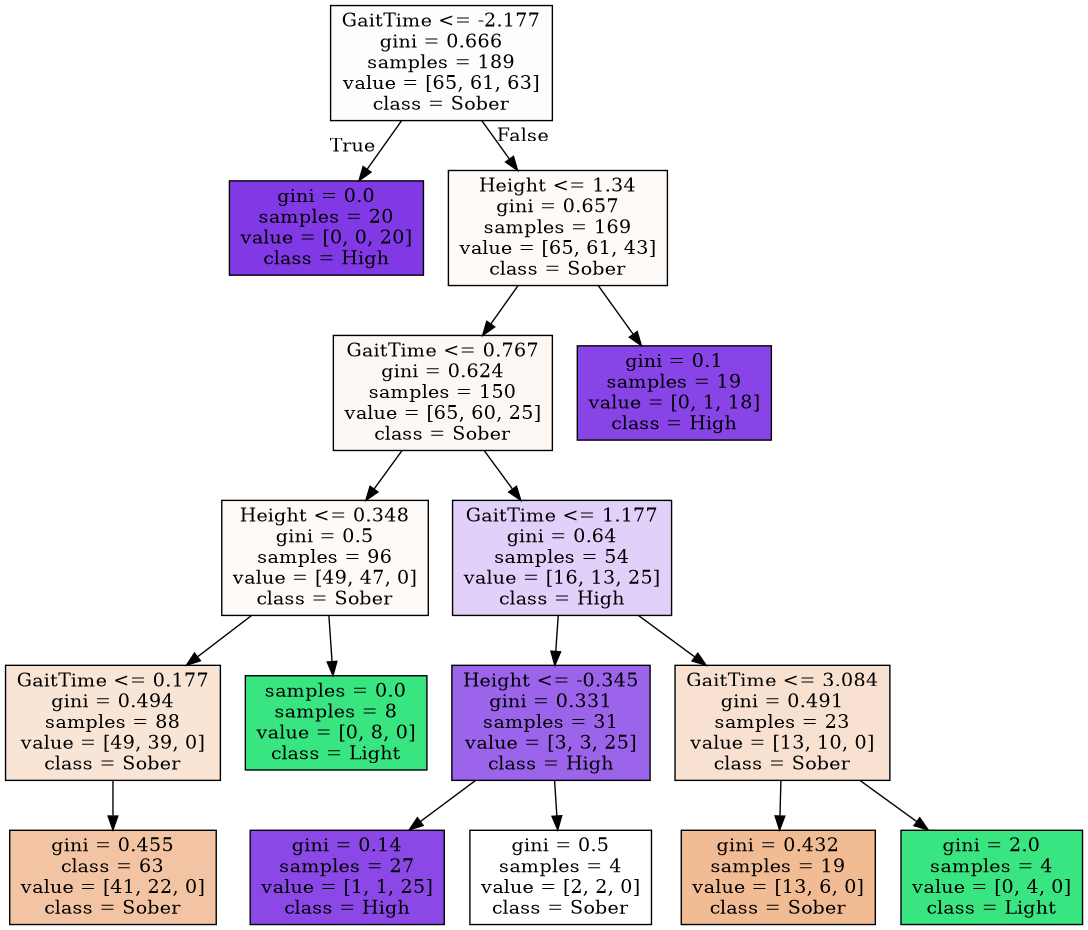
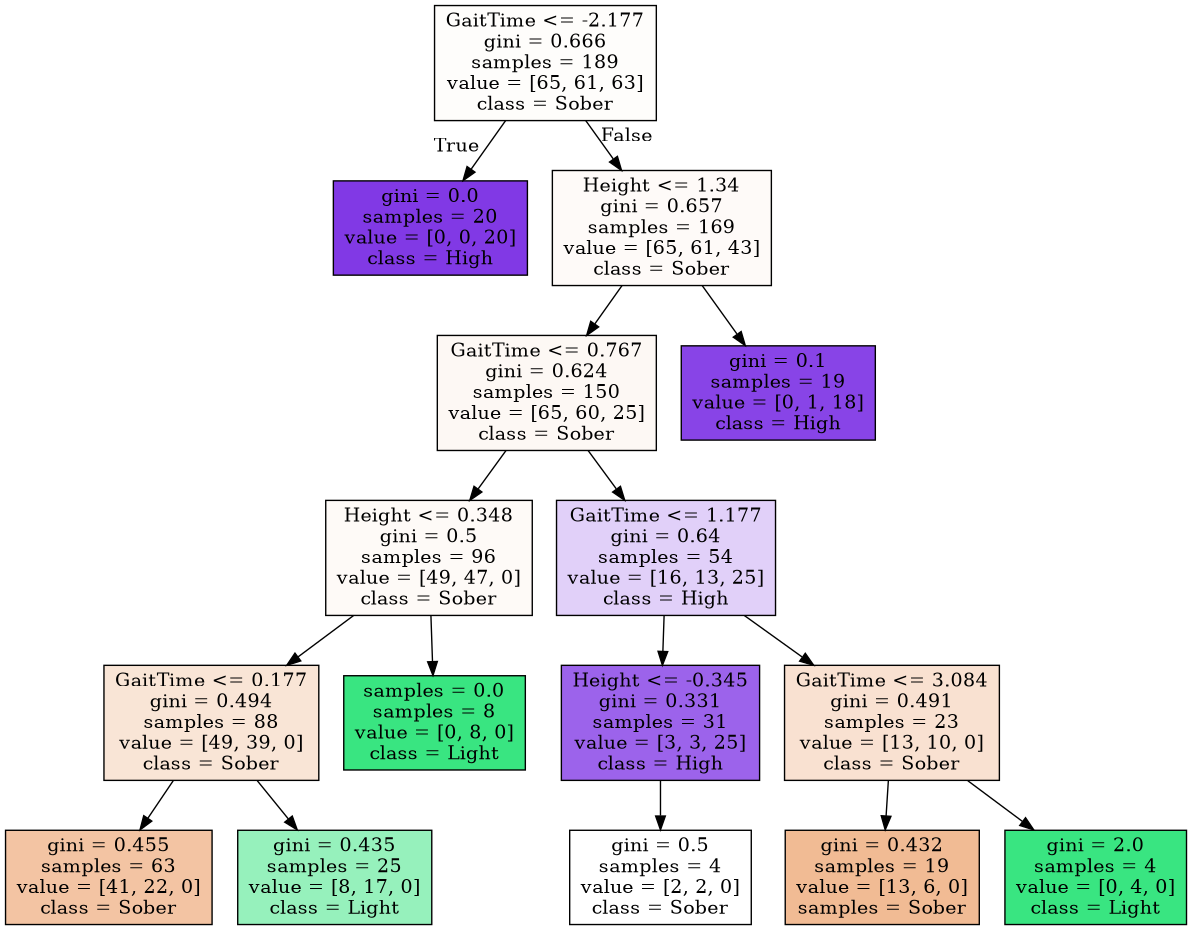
node "gini = 0.455 class = 63 value = [41, 22, 0] class = Sober": label "gini = 0.455 class = 63 value = [41, 22, 0] class = Sober" -> "gini = 0.455 samples = 63 value = [41, 22, 0] class = Sober"
node "gini = 0.435 samples = 25 value = [8, 17, 0] class = Light": added
node "gini = 0.14 samples = 27 value = [1, 1, 25] class = High": removed
node "gini = 0.432 samples = 19 value = [13, 6, 0] class = Sober": label "gini = 0.432 samples = 19 value = [13, 6, 0] class = Sober" -> "gini = 0.432 samples = 19 value = [13, 6, 0] samples = Sober"
